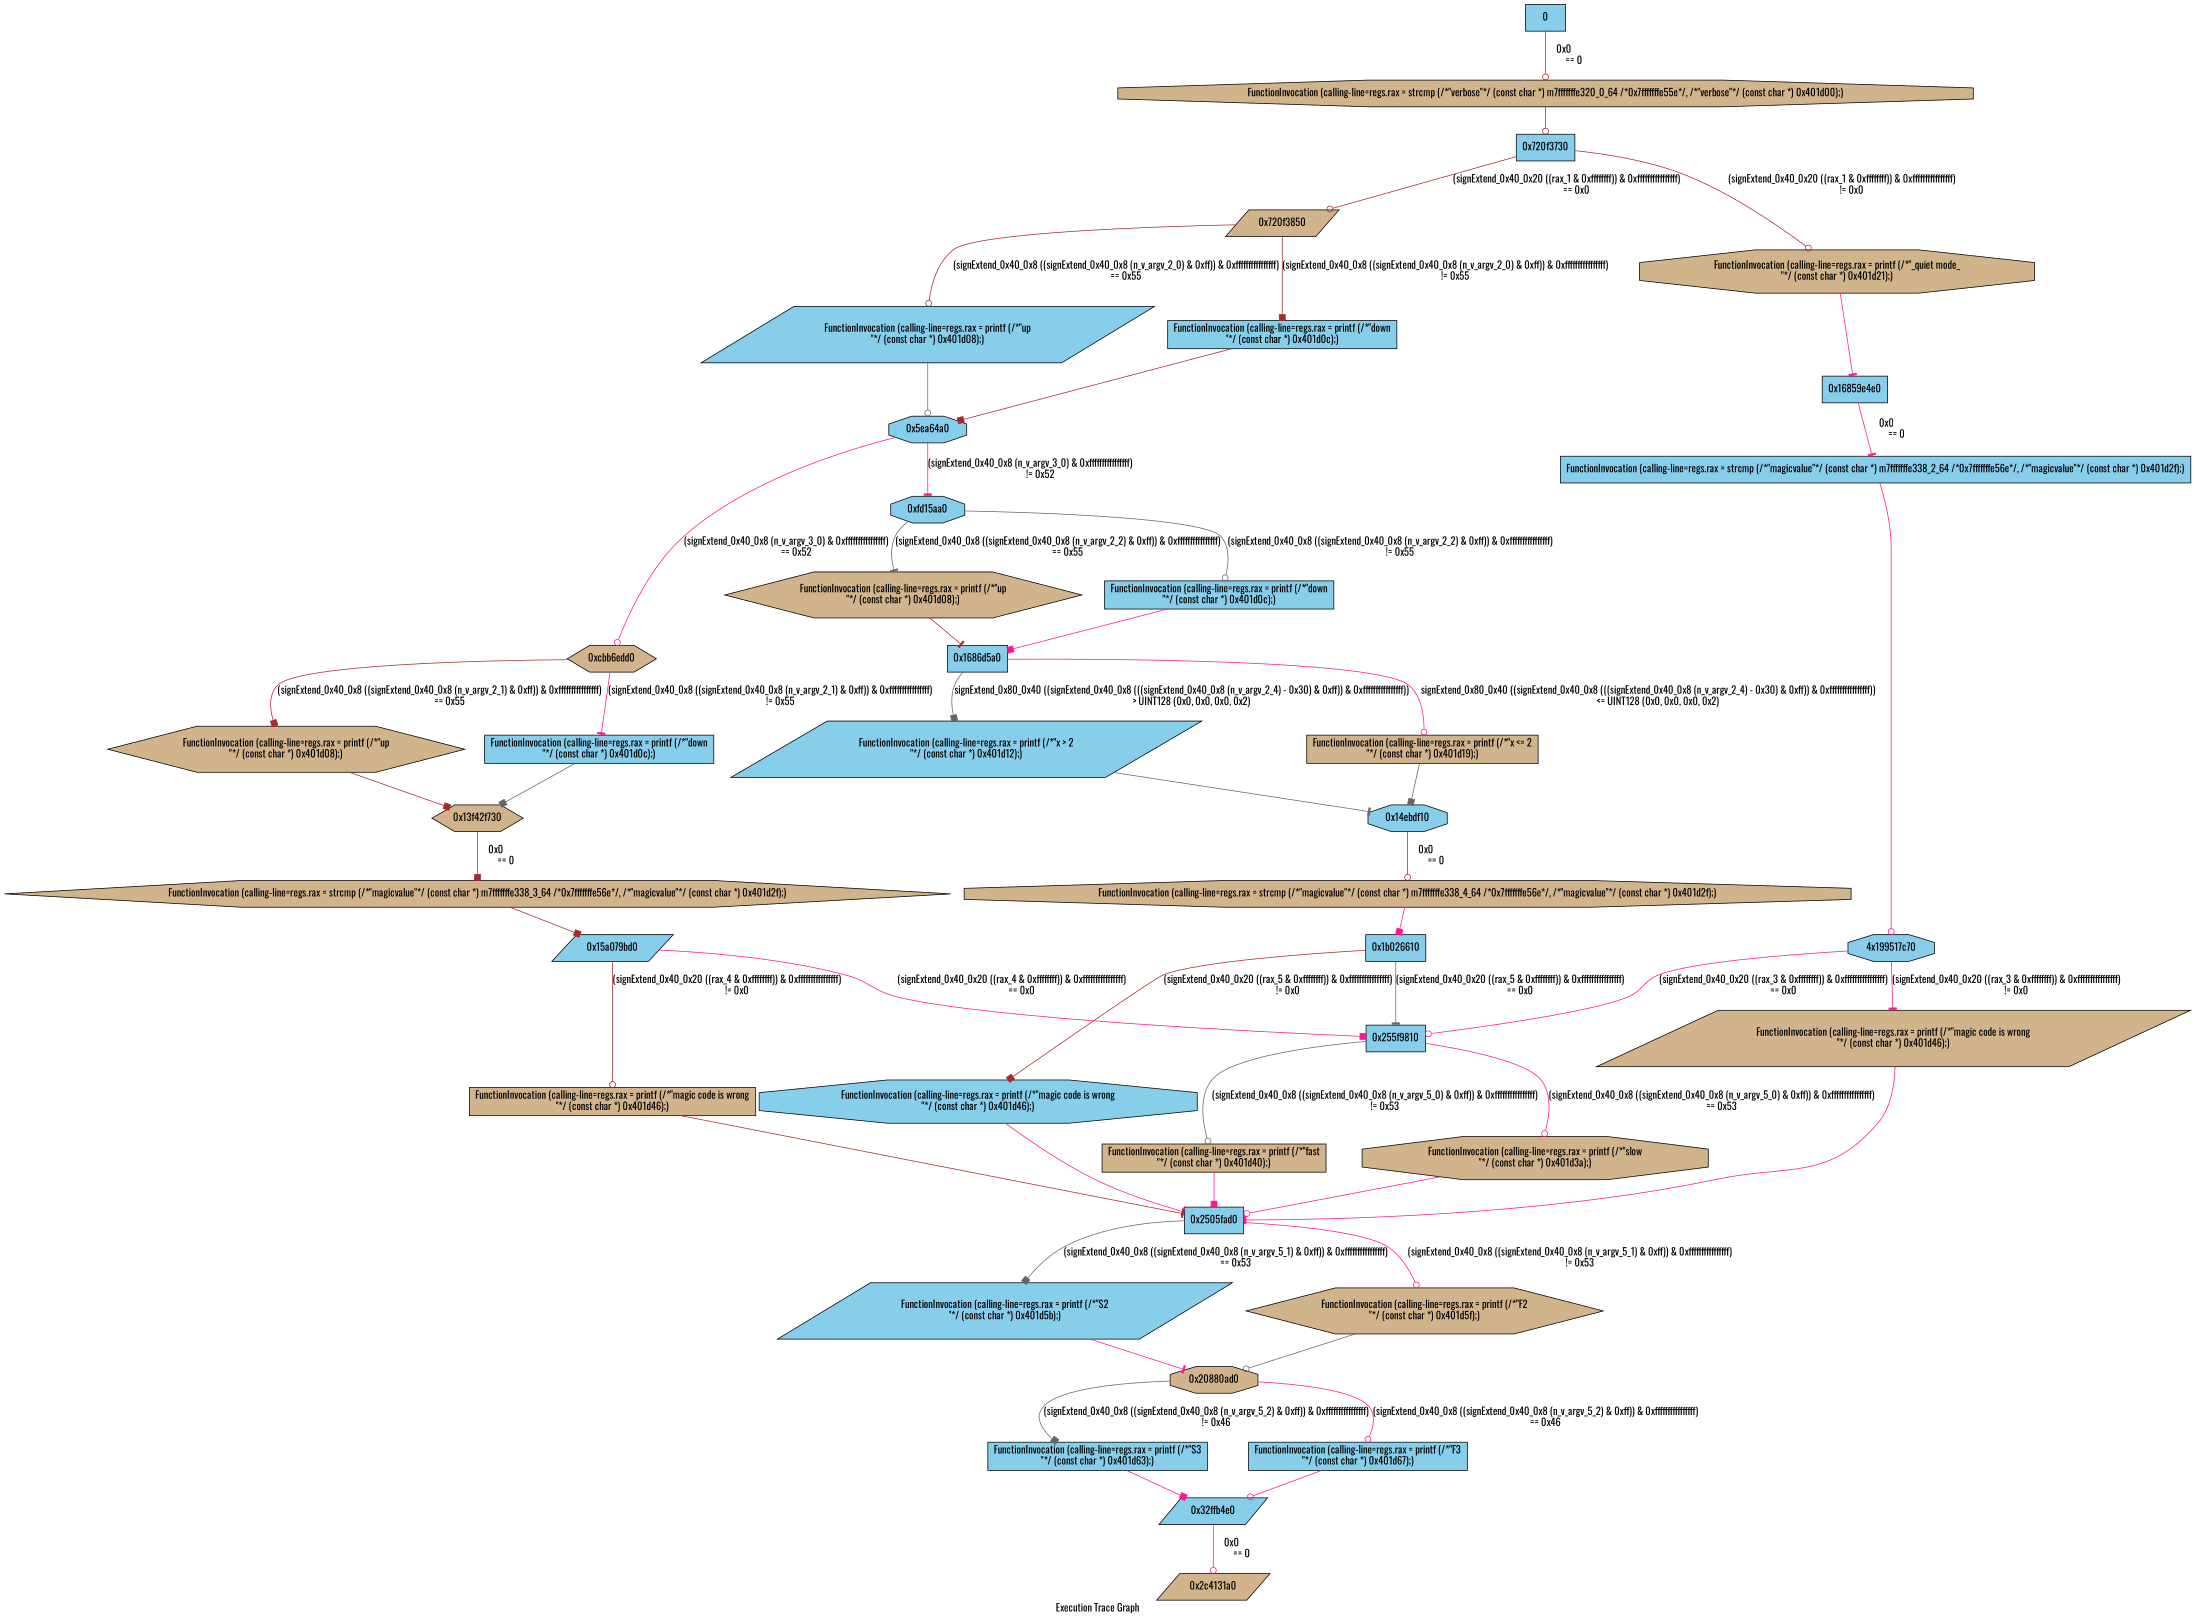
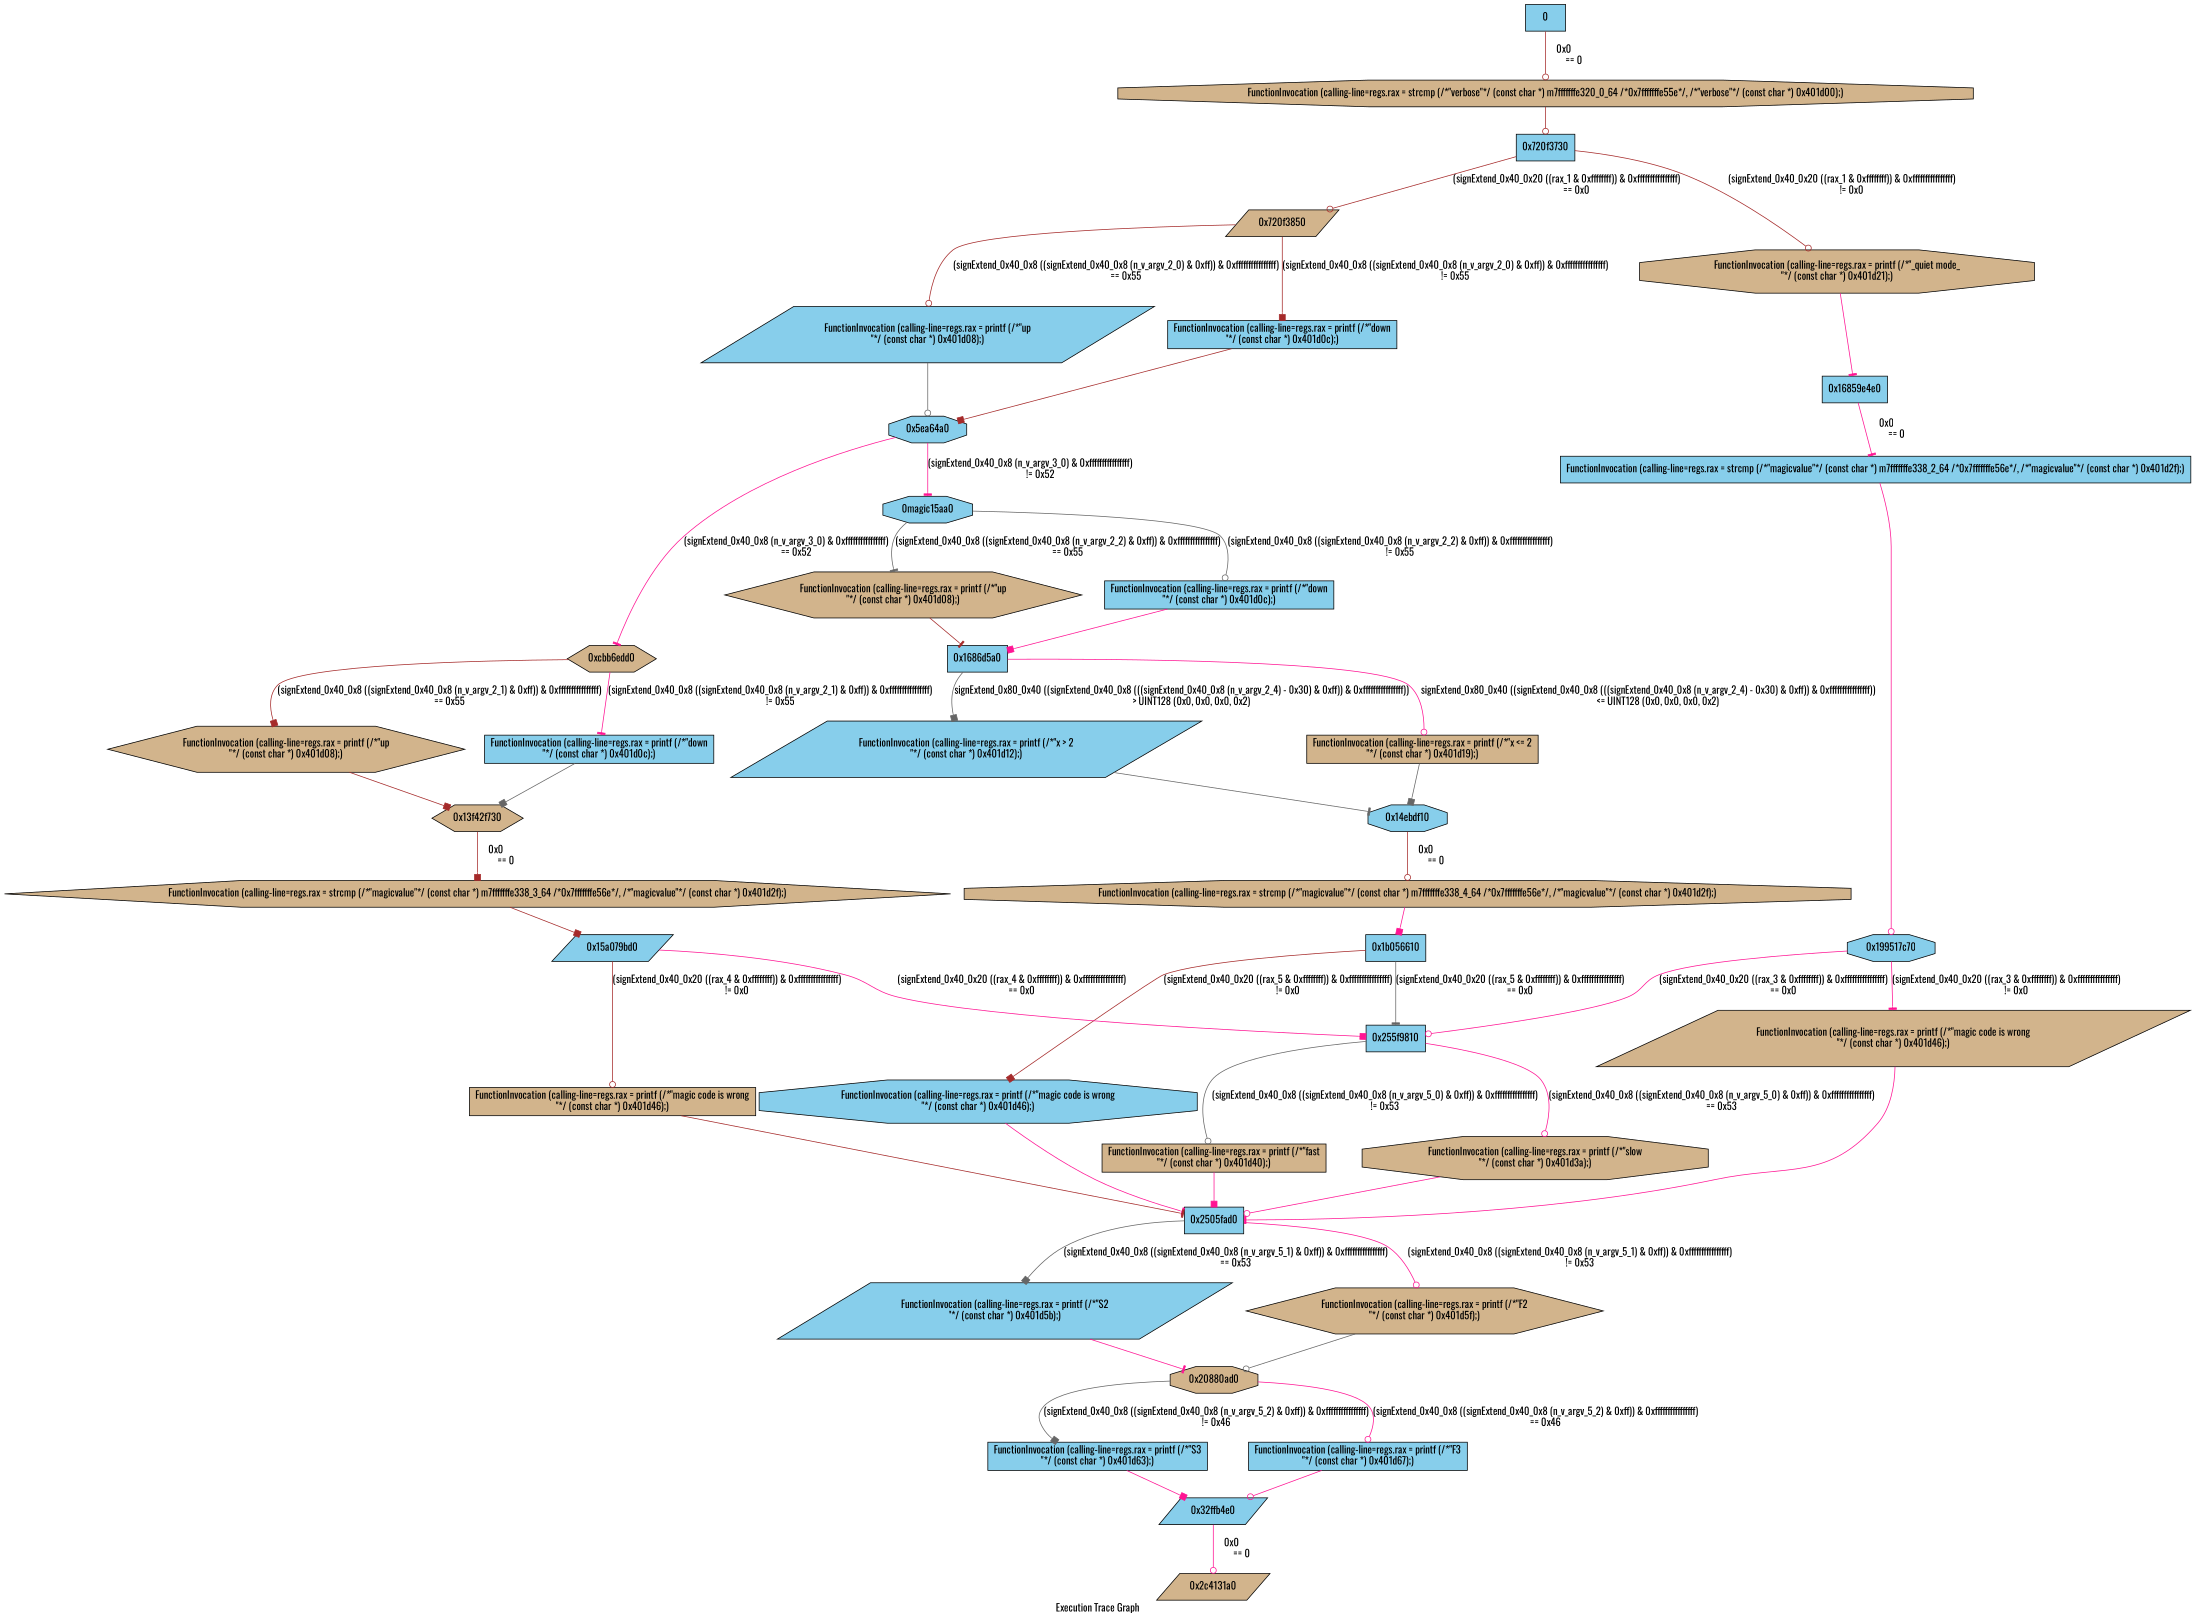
edge "0x5ea64a0" -> "0xcbb6edd0": arrowhead odot -> tee
node "0xfd15aa0": label "0xfd15aa0" -> "0magic15aa0"
node "0x1b026610": label "0x1b026610" -> "0x1b056610"
node "4x199517c70": label "4x199517c70" -> "0x199517c70"
